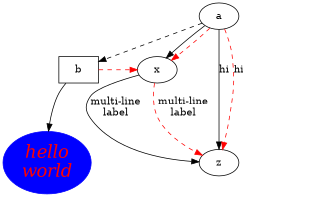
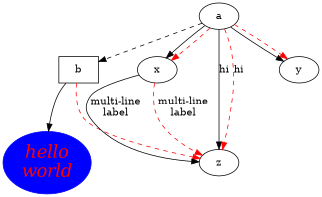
edge "b" -> "x": now "b" -> "z"
node "y": added
